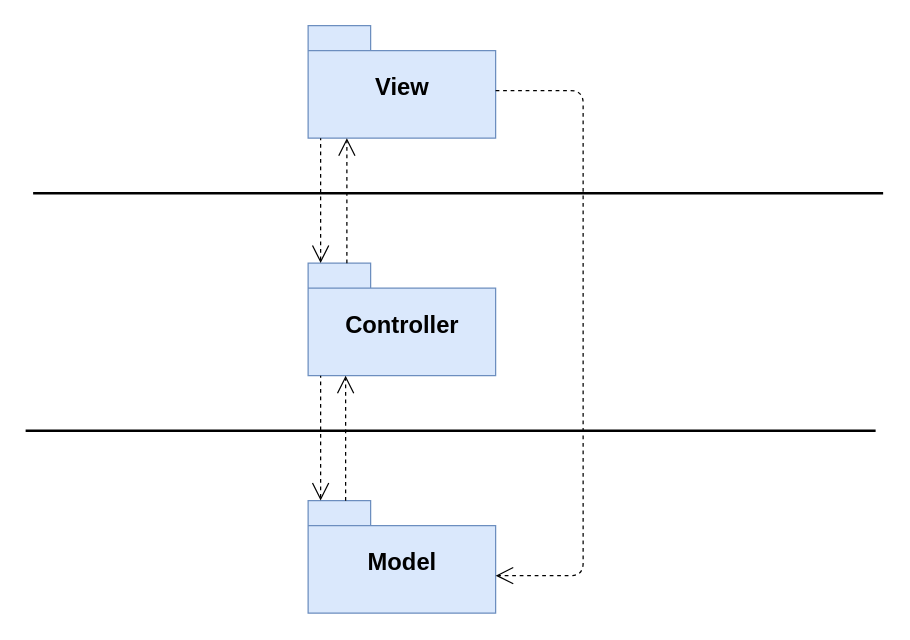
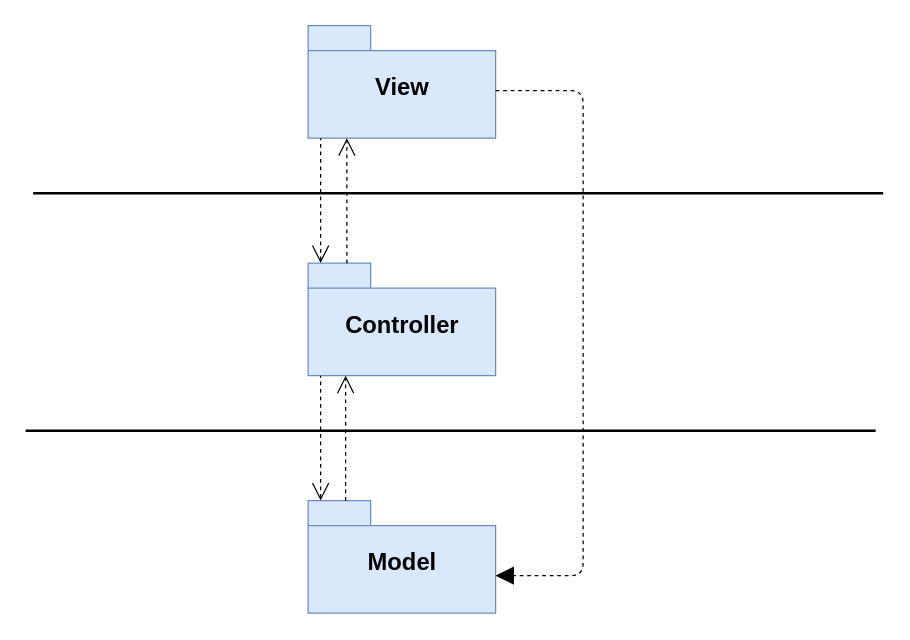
edge "View" -> "Model": arrowhead open -> block
